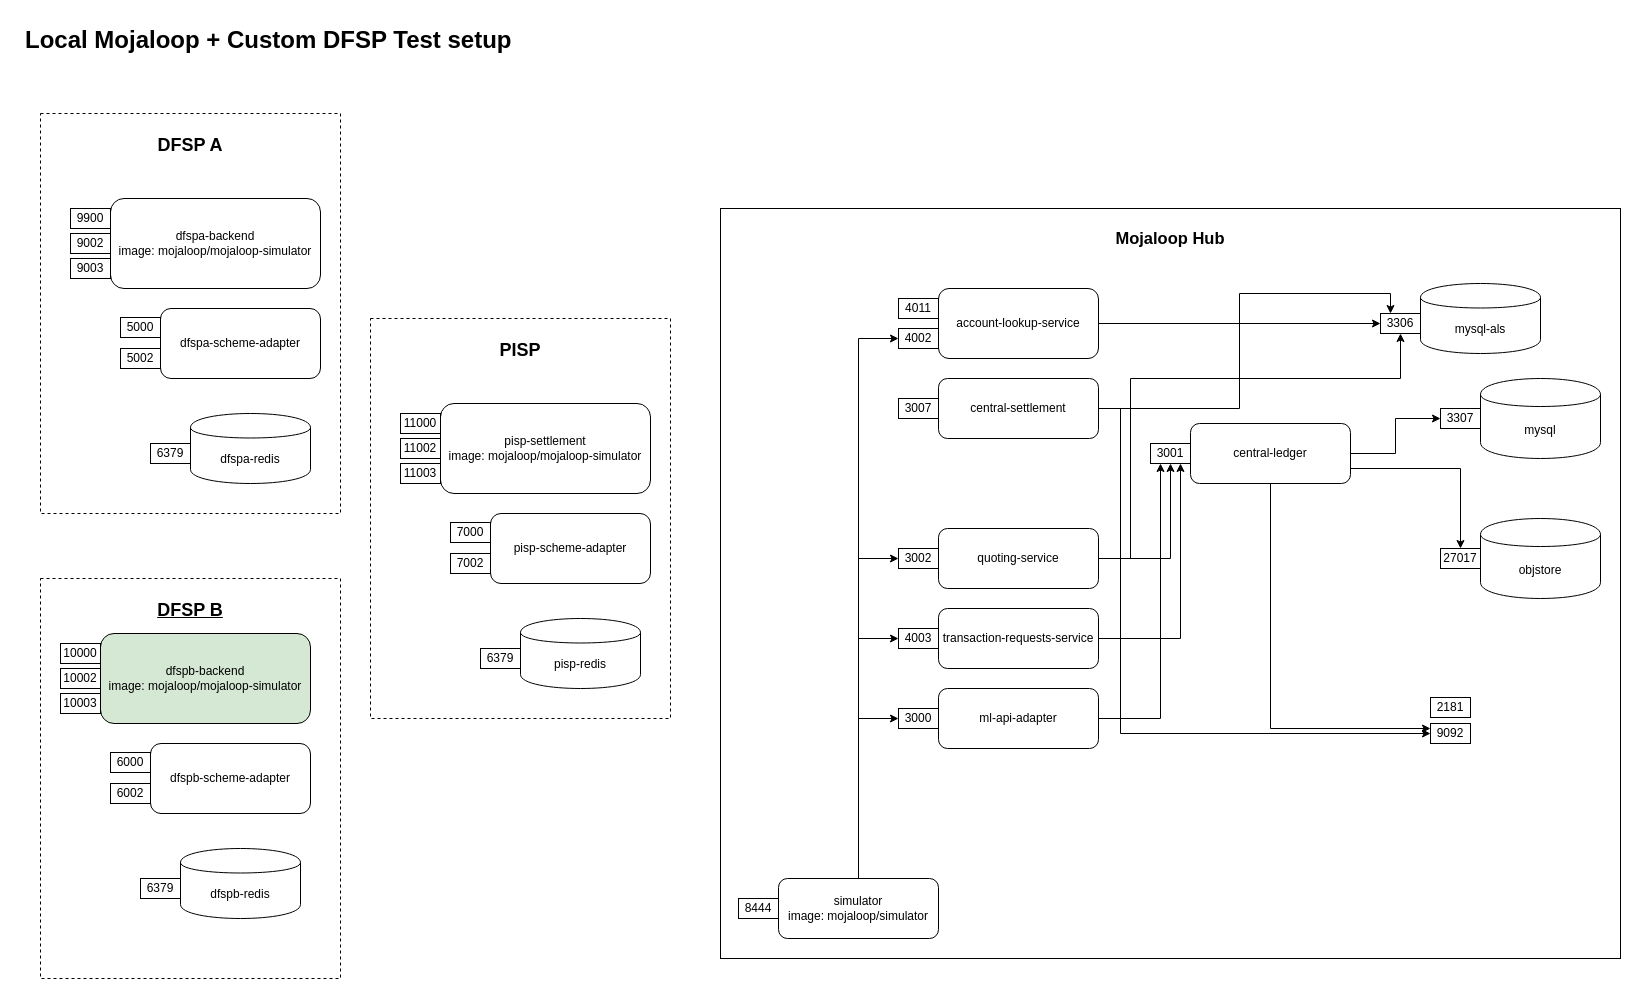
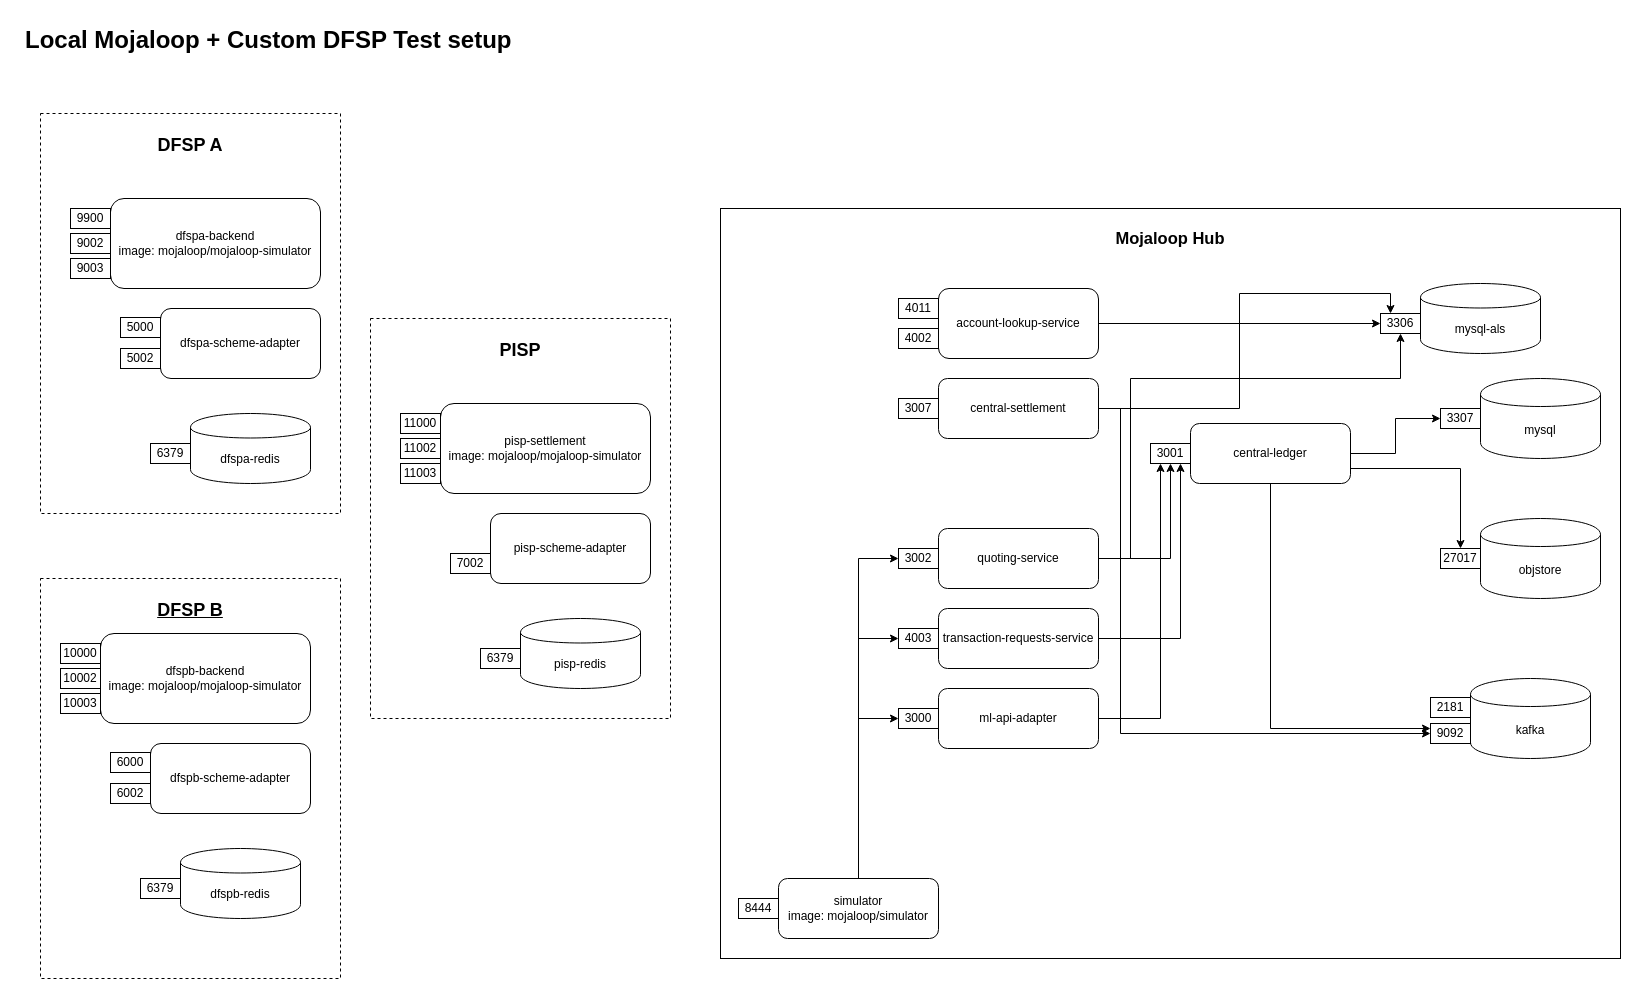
edge "simulator image: mojaloop/simulator" -> "4002": removed
node "7000": removed
node "dfspb-backend image: mojaloop/mojaloop-simulator": fillcolor #d5e8d4 -> #ffffff
node "kafka": added
